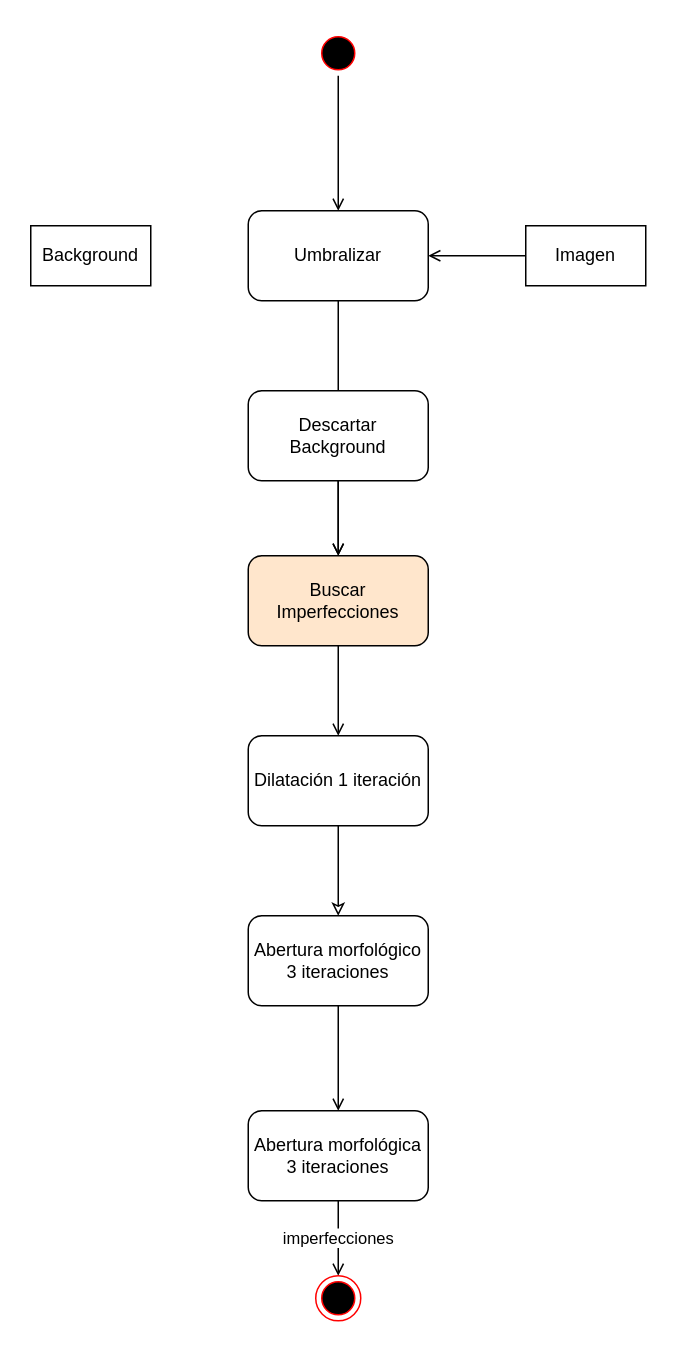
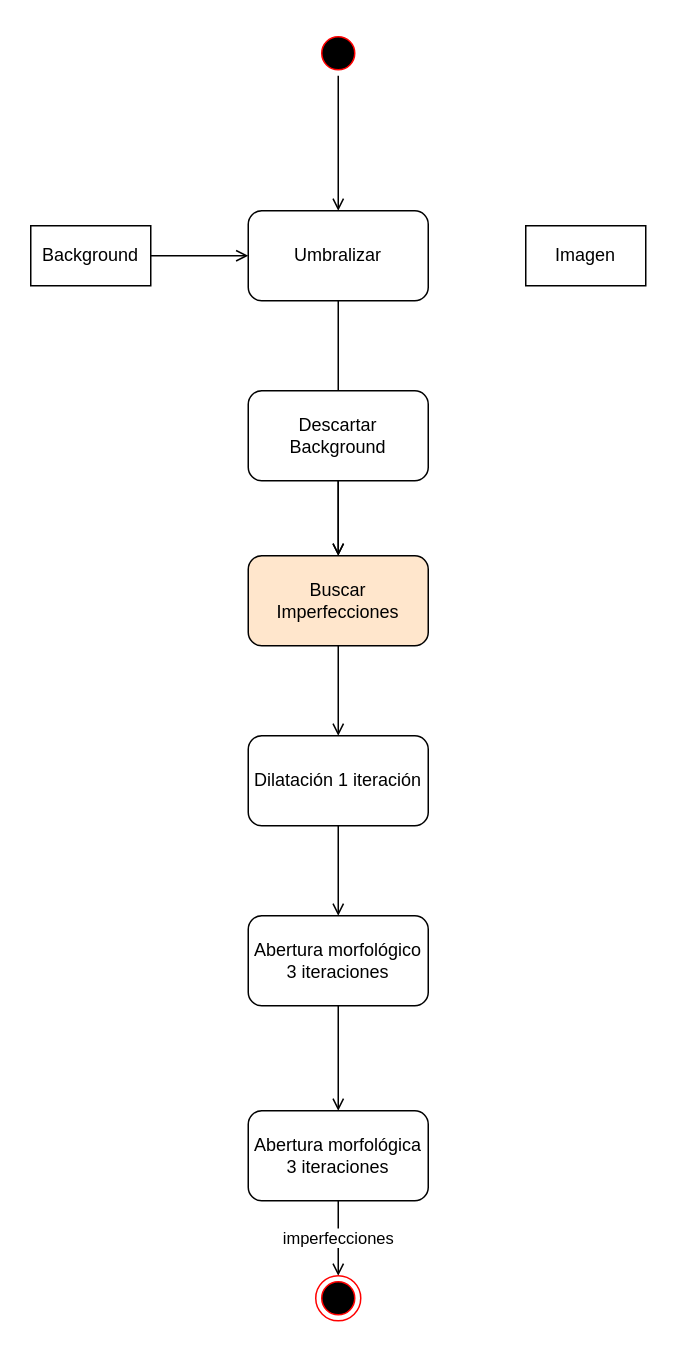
edge "Background" -> "Umbralizar": added
edge "Imagen" -> "Umbralizar": removed
edge "Dilatación 1 iteración" -> "Abertura morfológico 3 iteraciones": arrowhead classic -> open
